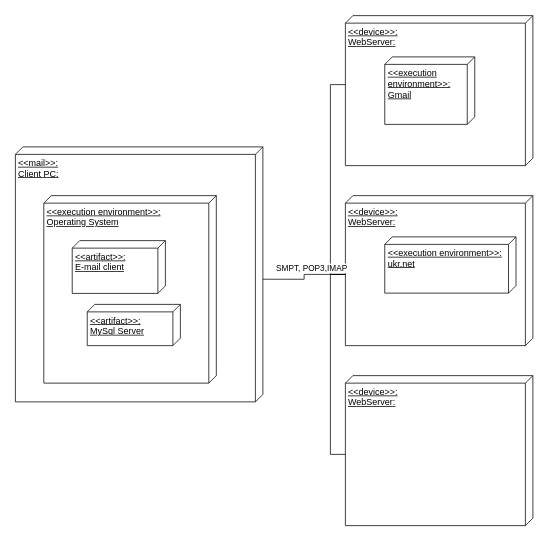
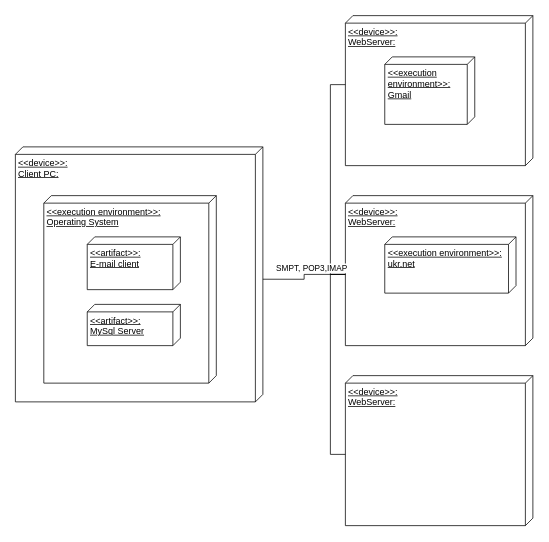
node "<<mail>>: Client PC:": label "<<mail>>: Client PC:" -> "<<device>>: Client PC:"
node "<<artifact>>: E-mail client": moved (119, 267) -> (134, 263)
